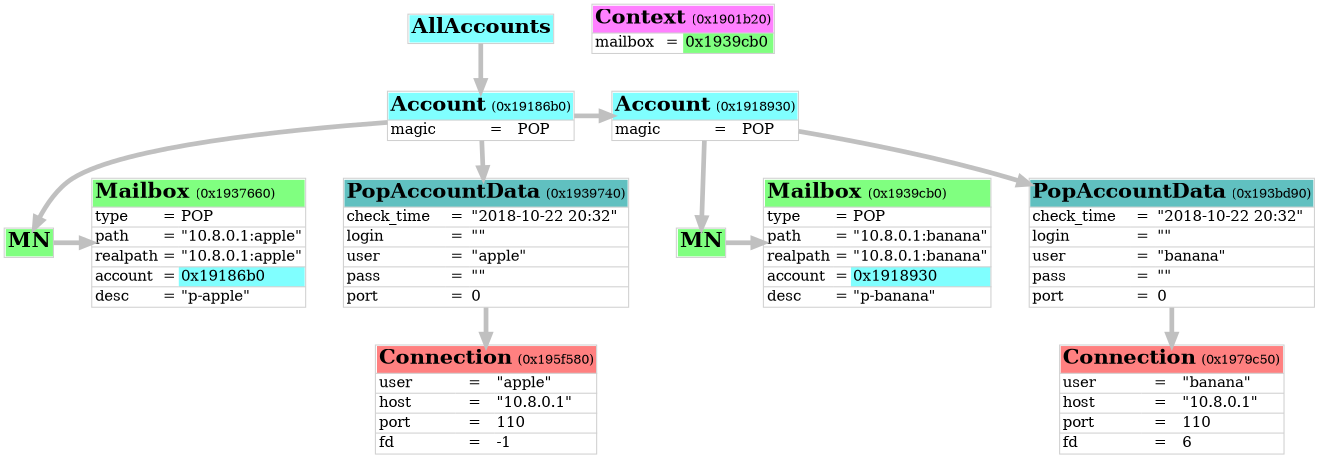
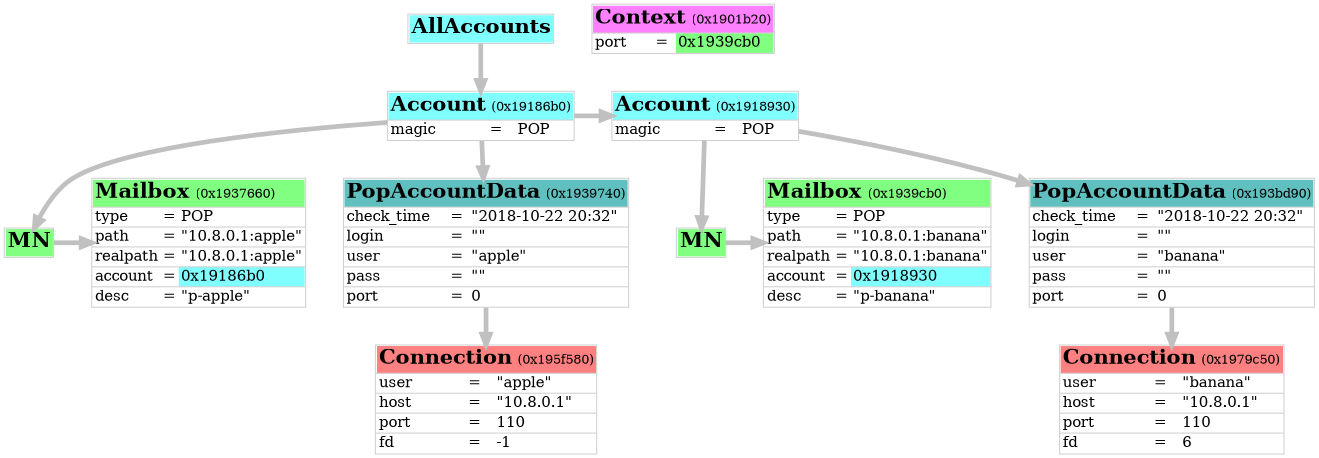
node "Context": text "mailbox" -> "port"
